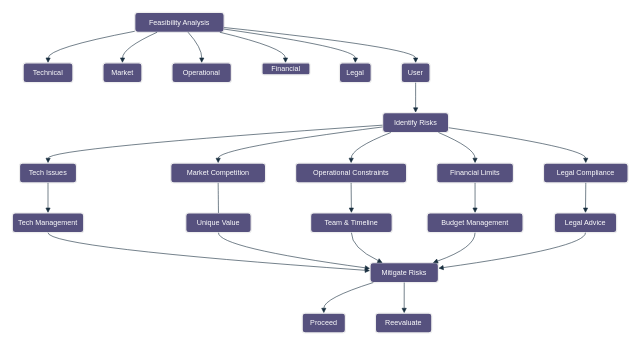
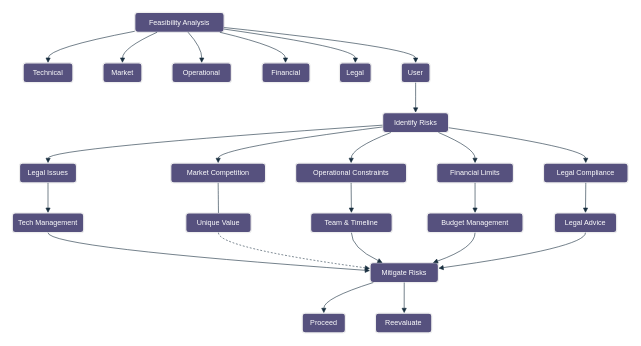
node "Financial": size 48x12 -> 48x20
node "Tech Issues": label "Tech Issues" -> "Legal Issues"
edge "Unique Value" -> "Mitigate Risks": style solid -> dashed
